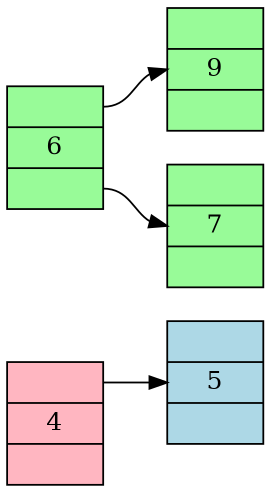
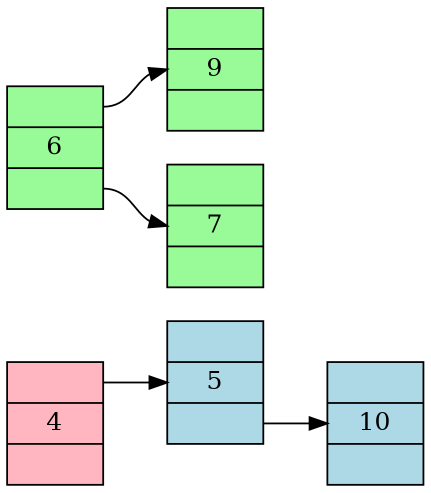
node "10": added
